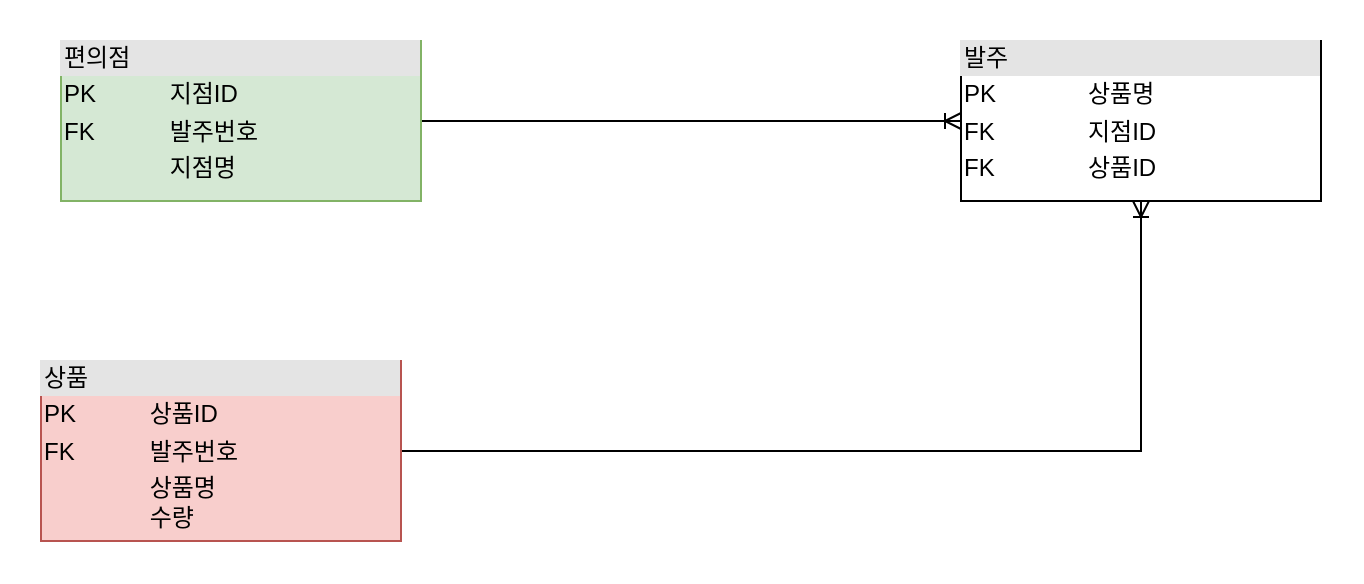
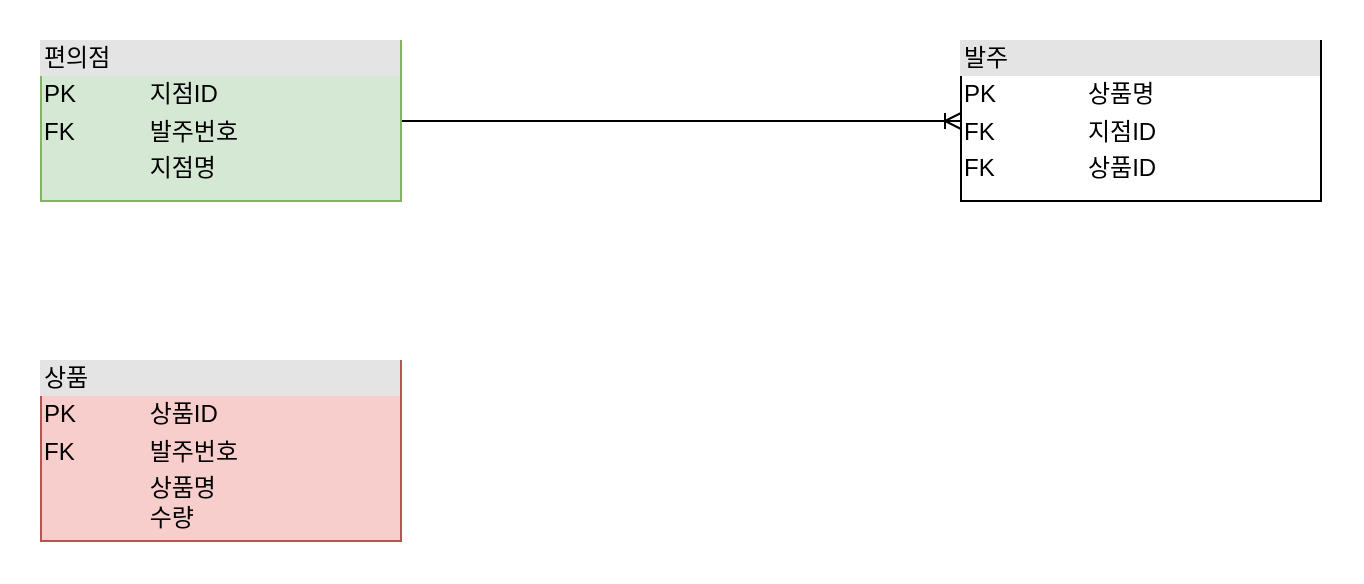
node "편의점 PK 지점ID FK 발주번호 지점명": moved (241, 121) -> (221, 121)
edge "발주 PK 상품명 FK 지점ID FK 상품ID" -- "상품 PK 상품ID FK 발주번호 상품명 수량": removed
